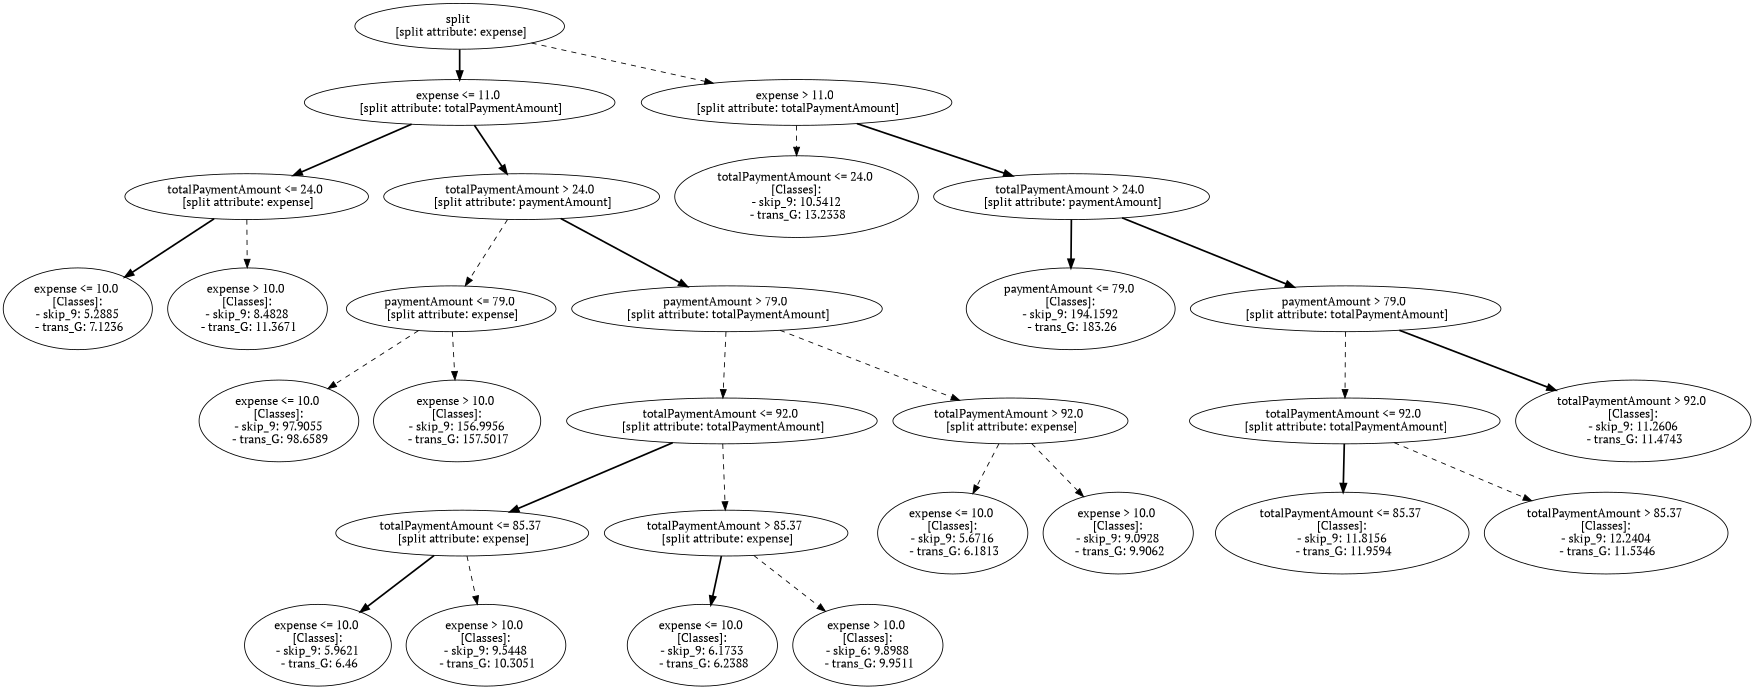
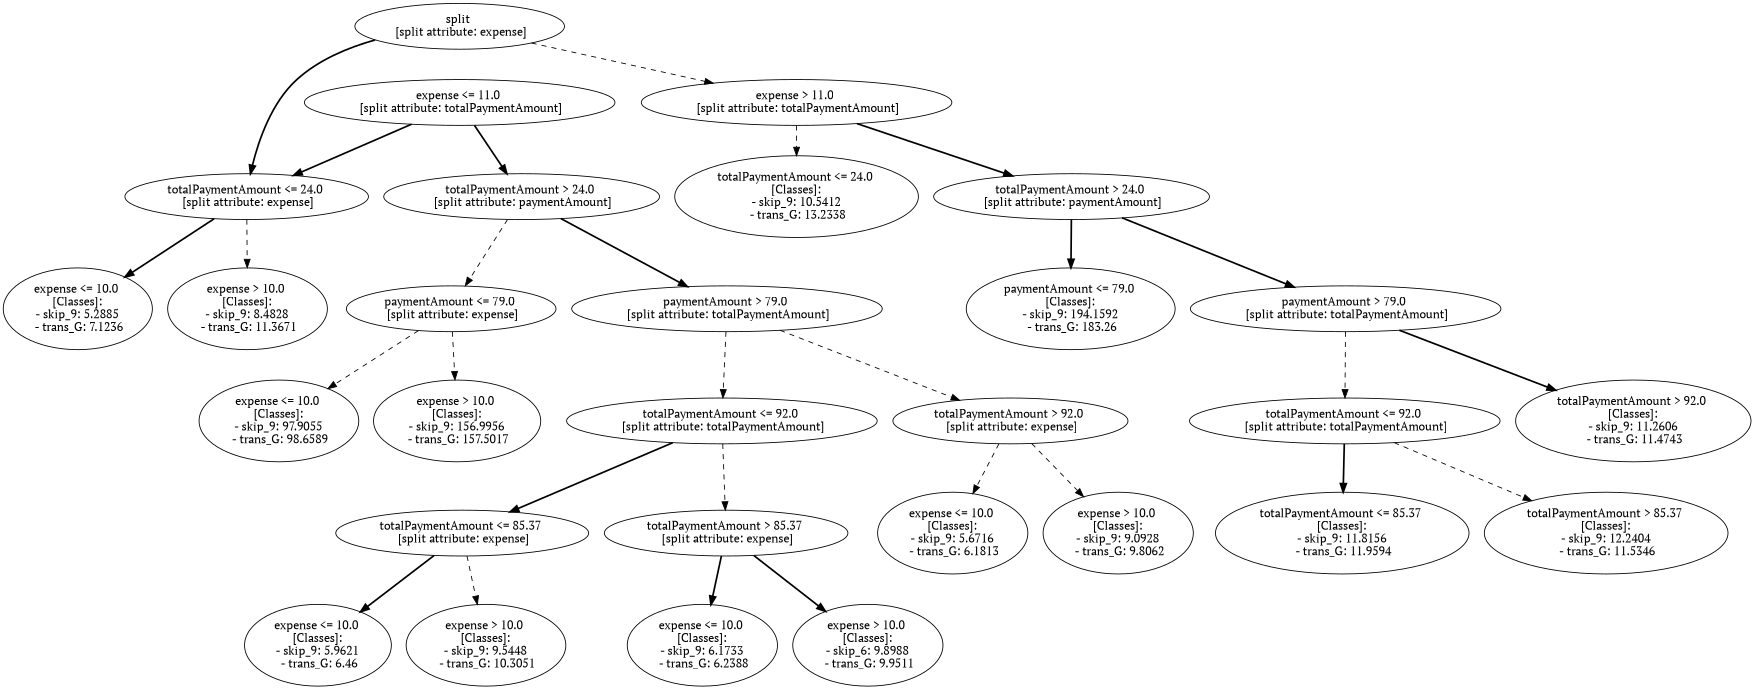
edge "split [split attribute: expense]" -> "expense <= 11.0 [split attribute: totalPaymentAmount]": now "split [split attribute: expense]" -> "totalPaymentAmount <= 24.0 [split attribute: expense]"
node "expense > 10.0 [Classes]: - skip_9: 9.0928 - trans_G: 9.9062": label "expense > 10.0 [Classes]: - skip_9: 9.0928 - trans_G: 9.9062" -> "expense > 10.0 [Classes]: - skip_9: 9.0928 - trans_G: 9.8062"
edge "totalPaymentAmount > 85.37 [split attribute: expense]" -> "expense > 10.0 [Classes]: - skip_6: 9.8988 - trans_G: 9.9511": style dashed -> bold
